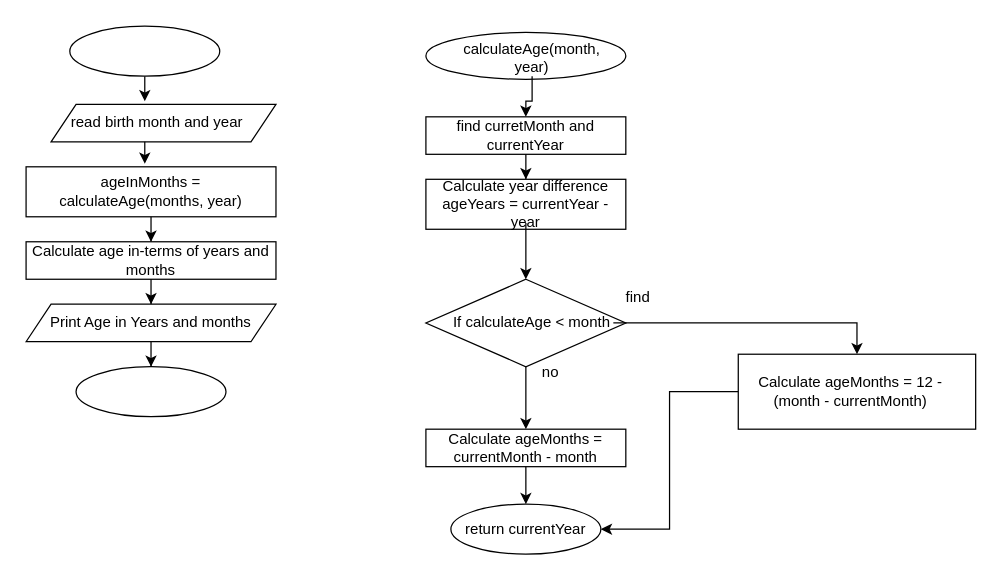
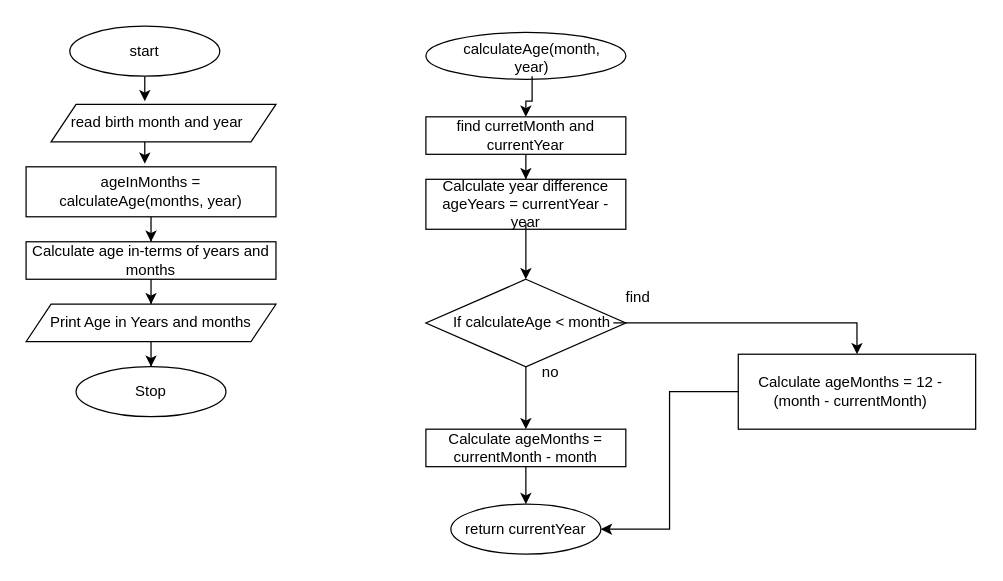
node "start": added
node "Stop": added
